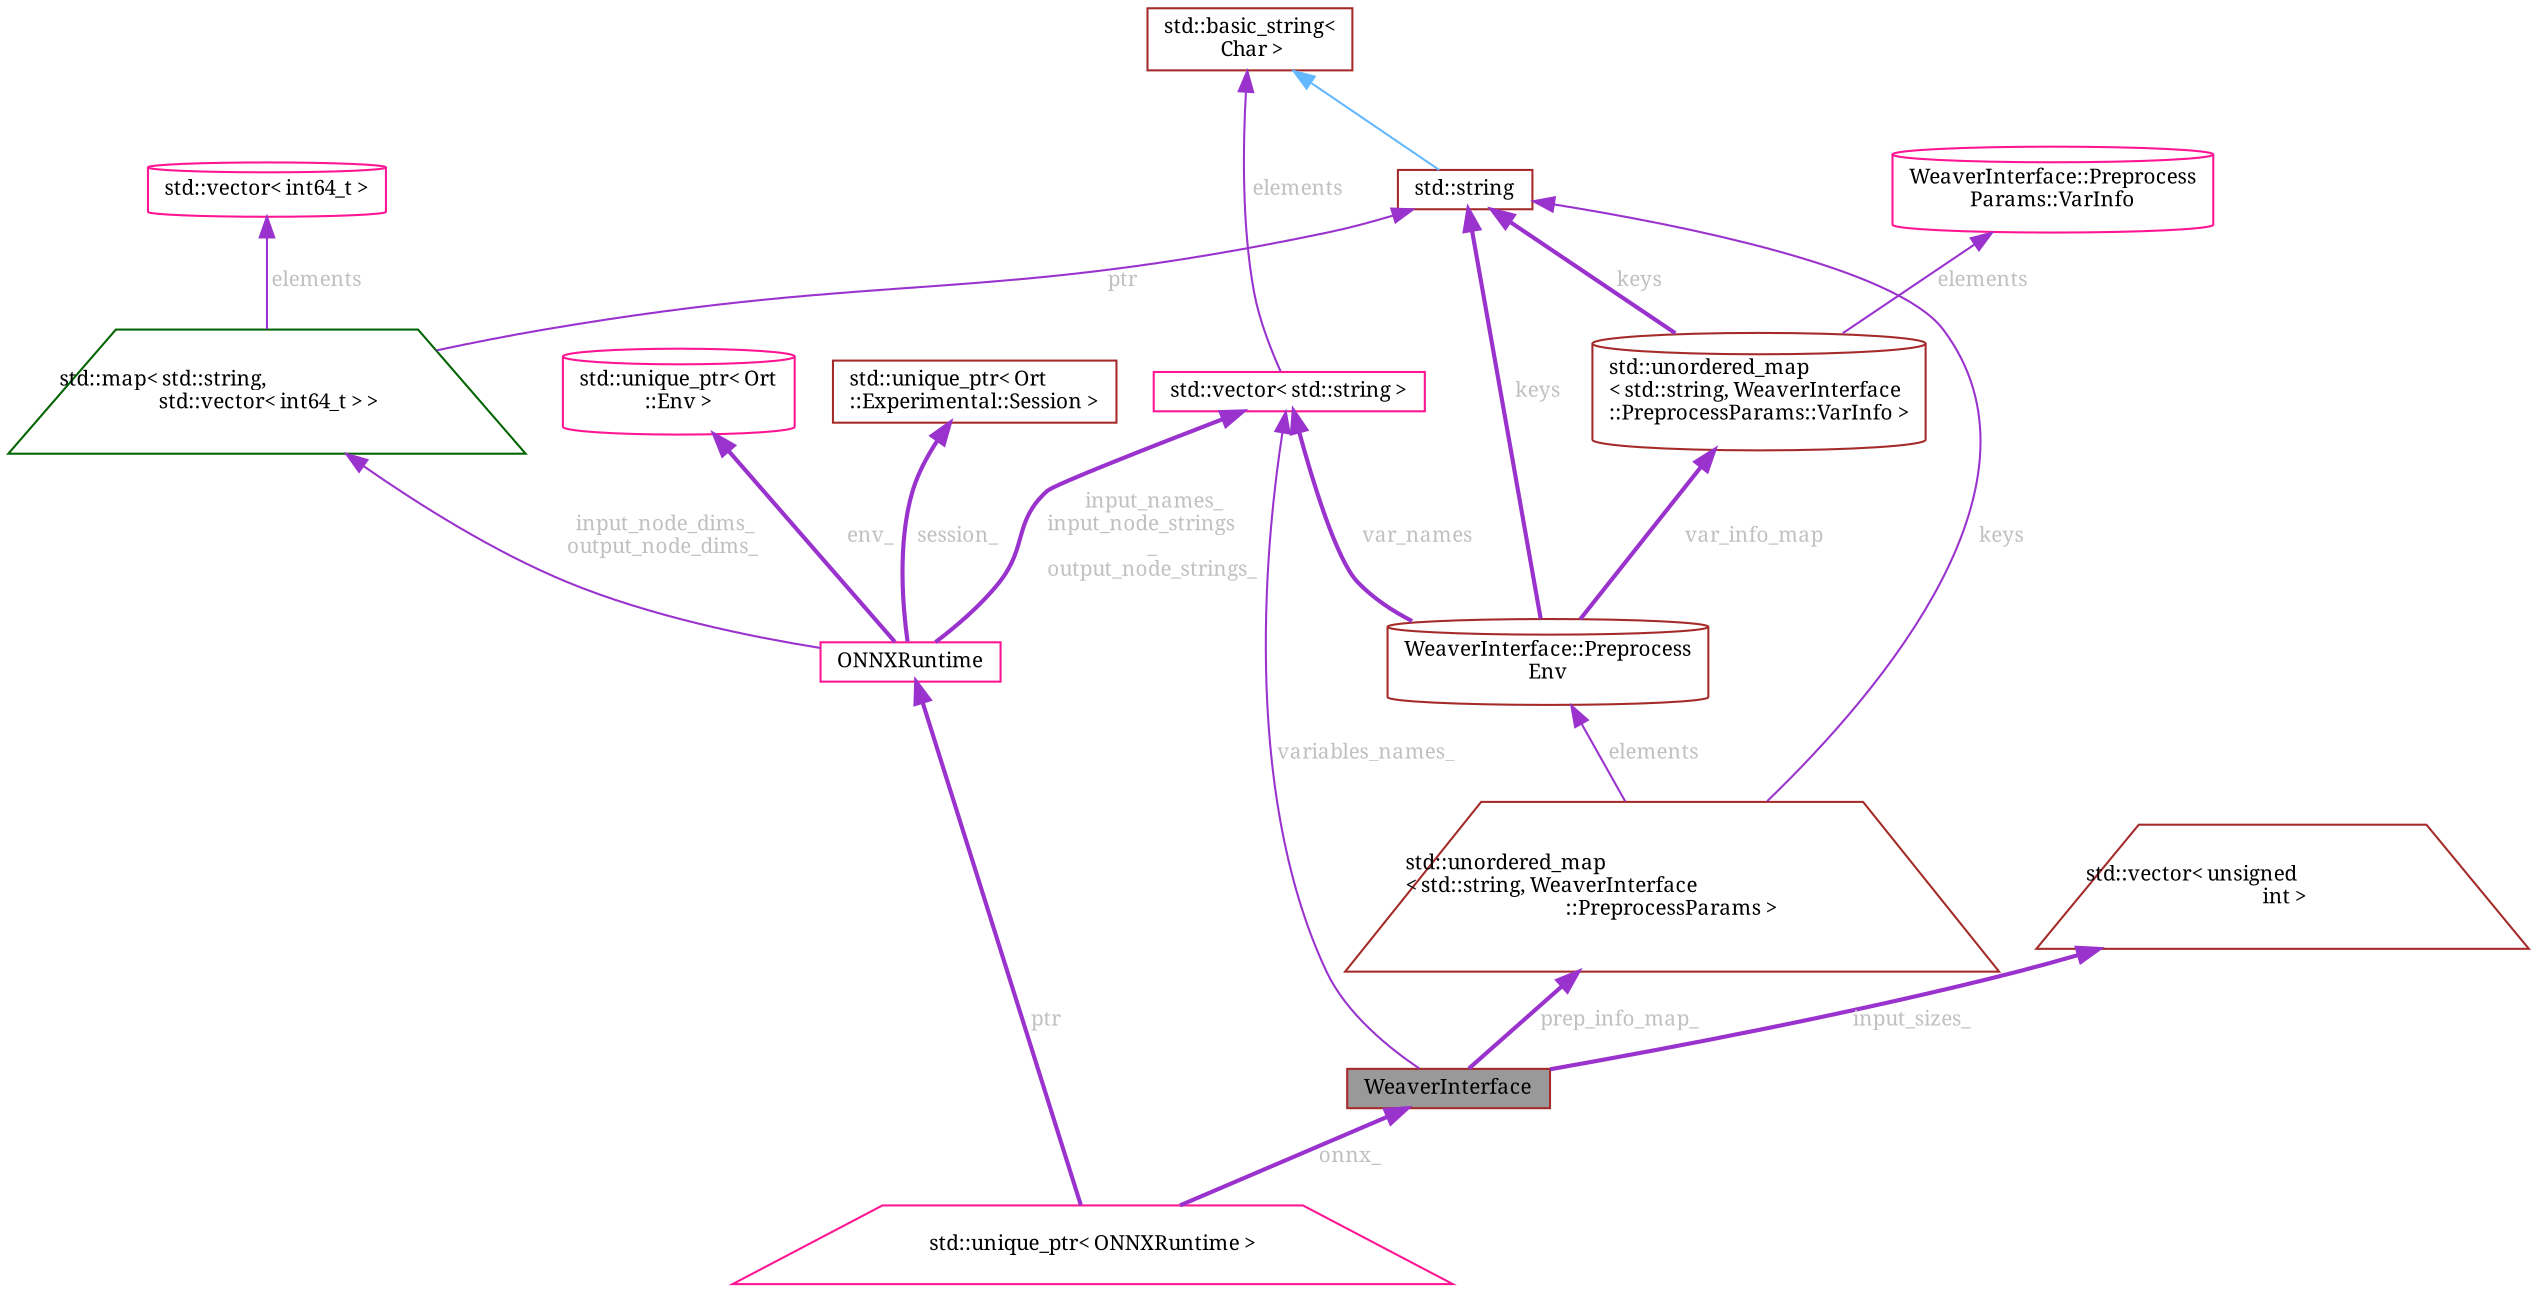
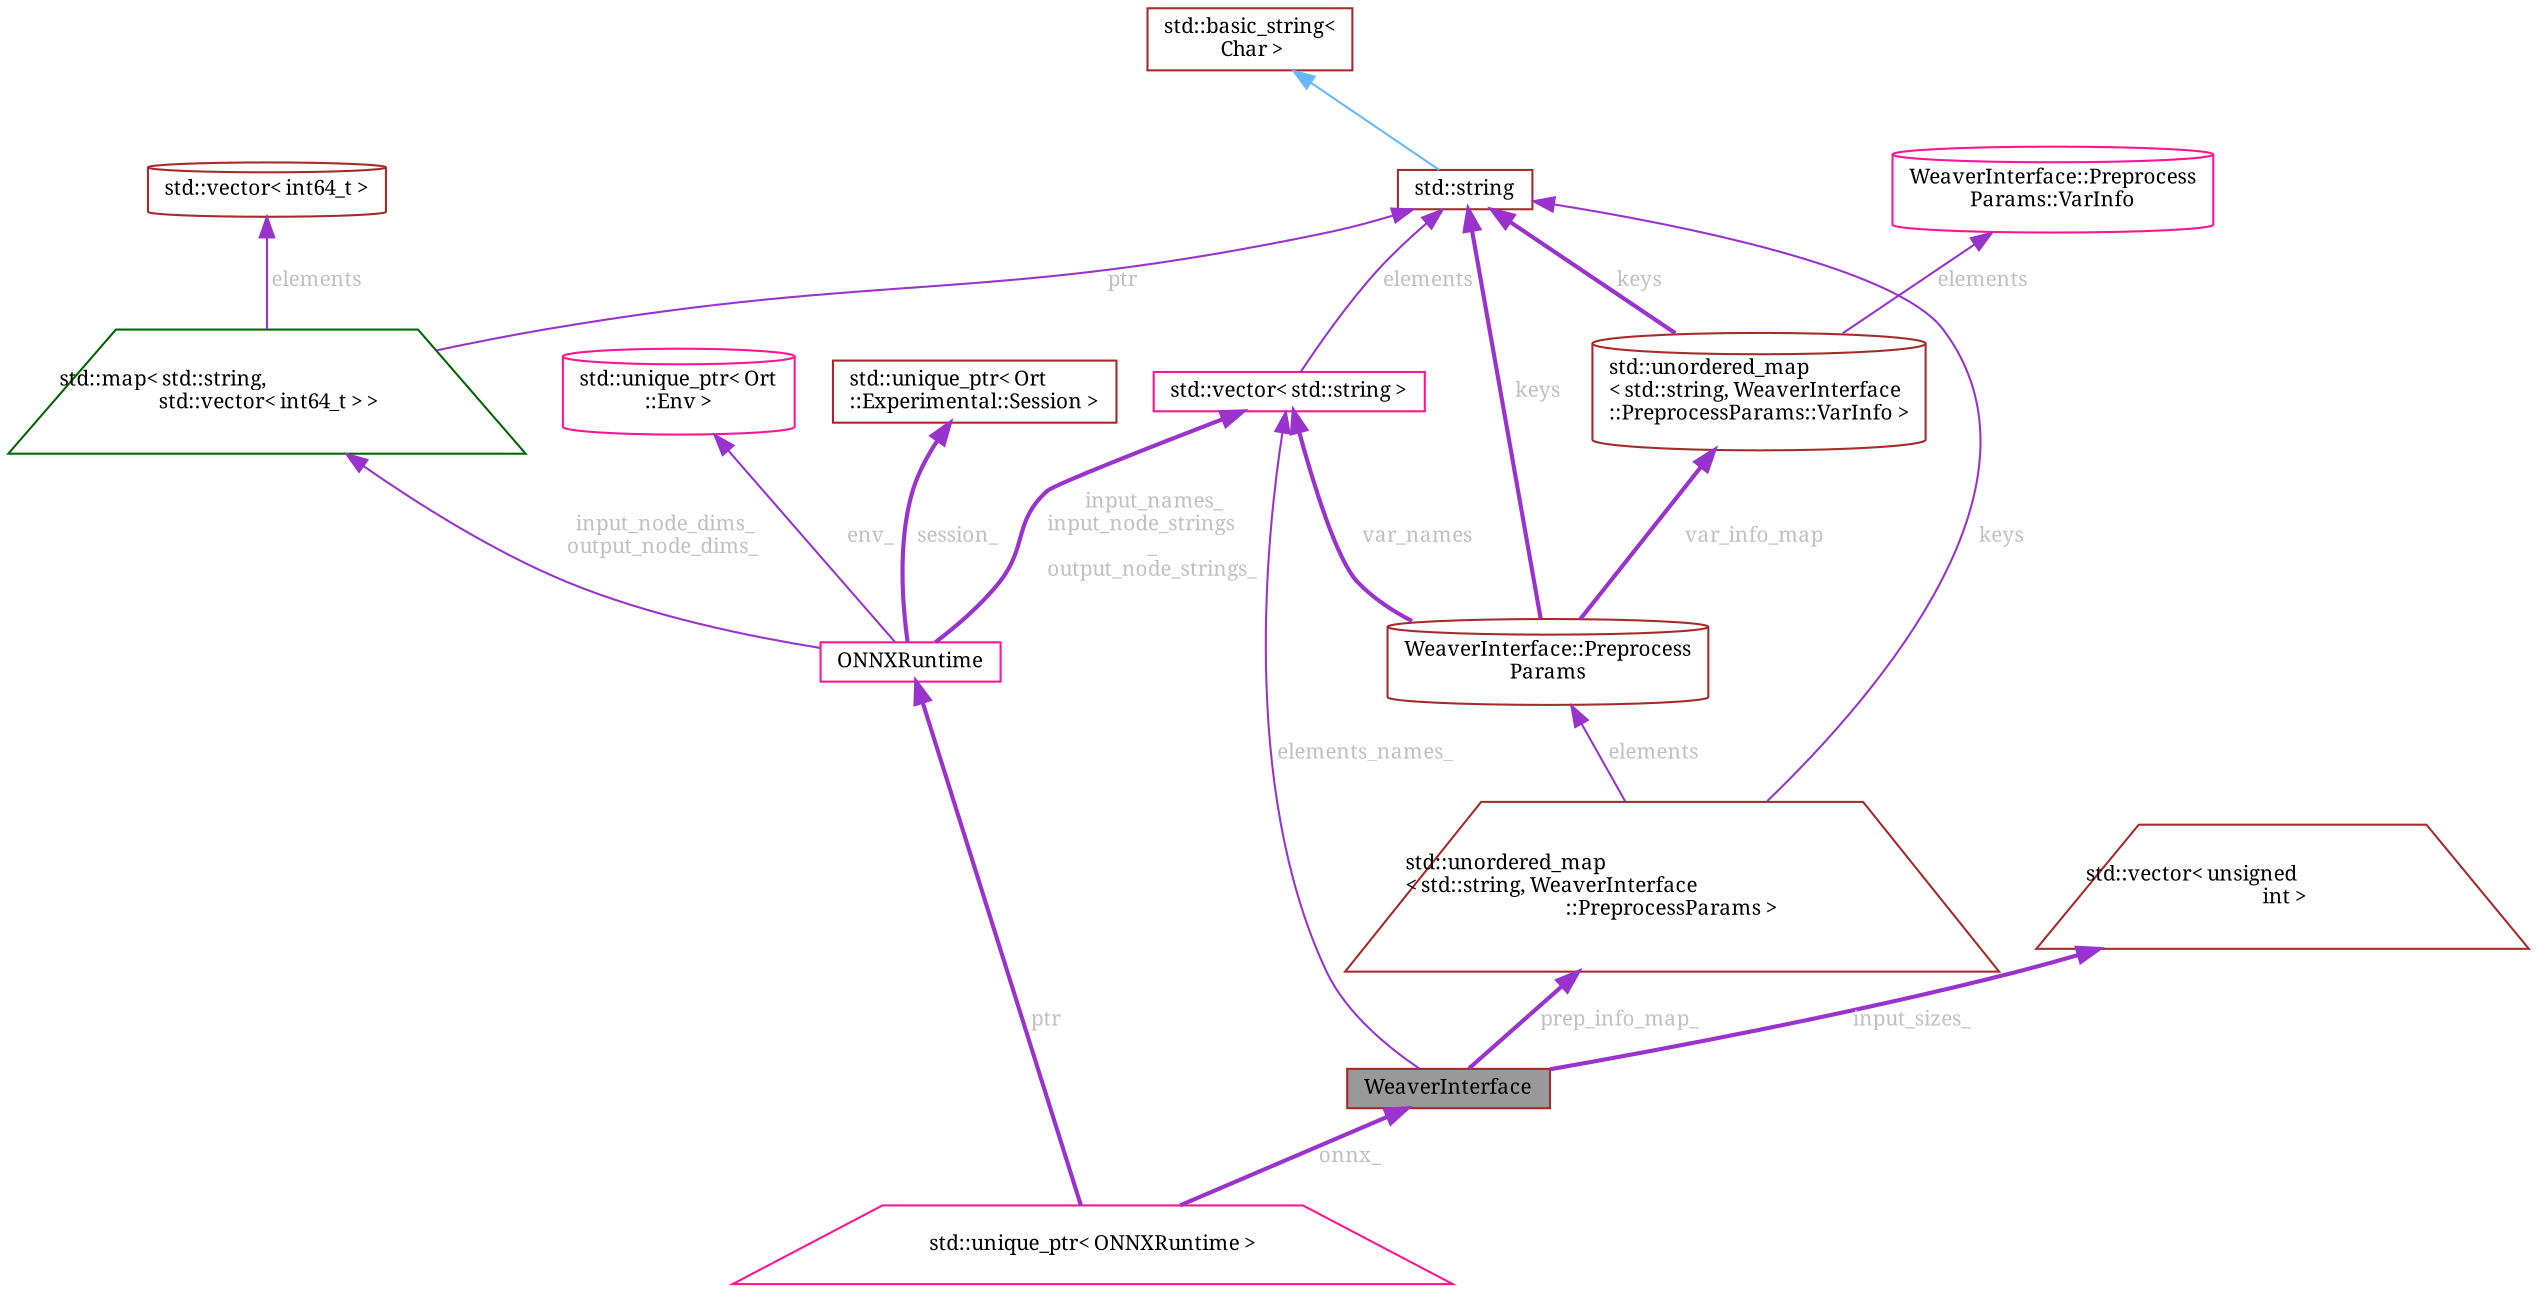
node "std::vector< int64_t >": color deeppink -> brown
edge "std::vector< std::string >" -> "std::basic_string< Char >": now "std::vector< std::string >" -> "std::string"
edge "ONNXRuntime" -> "std::unique_ptr< Ort ::Env >": style bold -> solid
node "WeaverInterface::Preprocess Env": label "WeaverInterface::Preprocess Env" -> "WeaverInterface::Preprocess Params"
edge "WeaverInterface" -> "std::vector< std::string >": label " variables_names_" -> " elements_names_"
